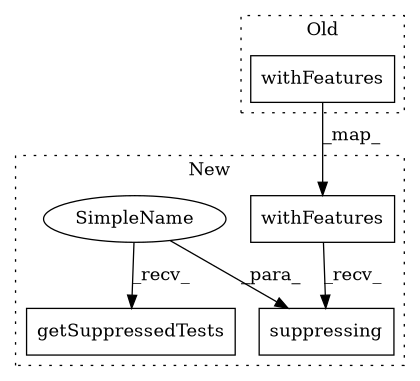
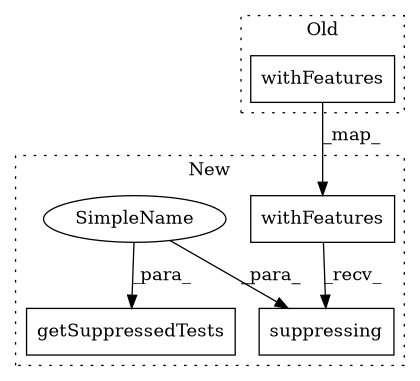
edge "SimpleName" -> "getSuppressedTests": label "_recv_" -> "_para_"
